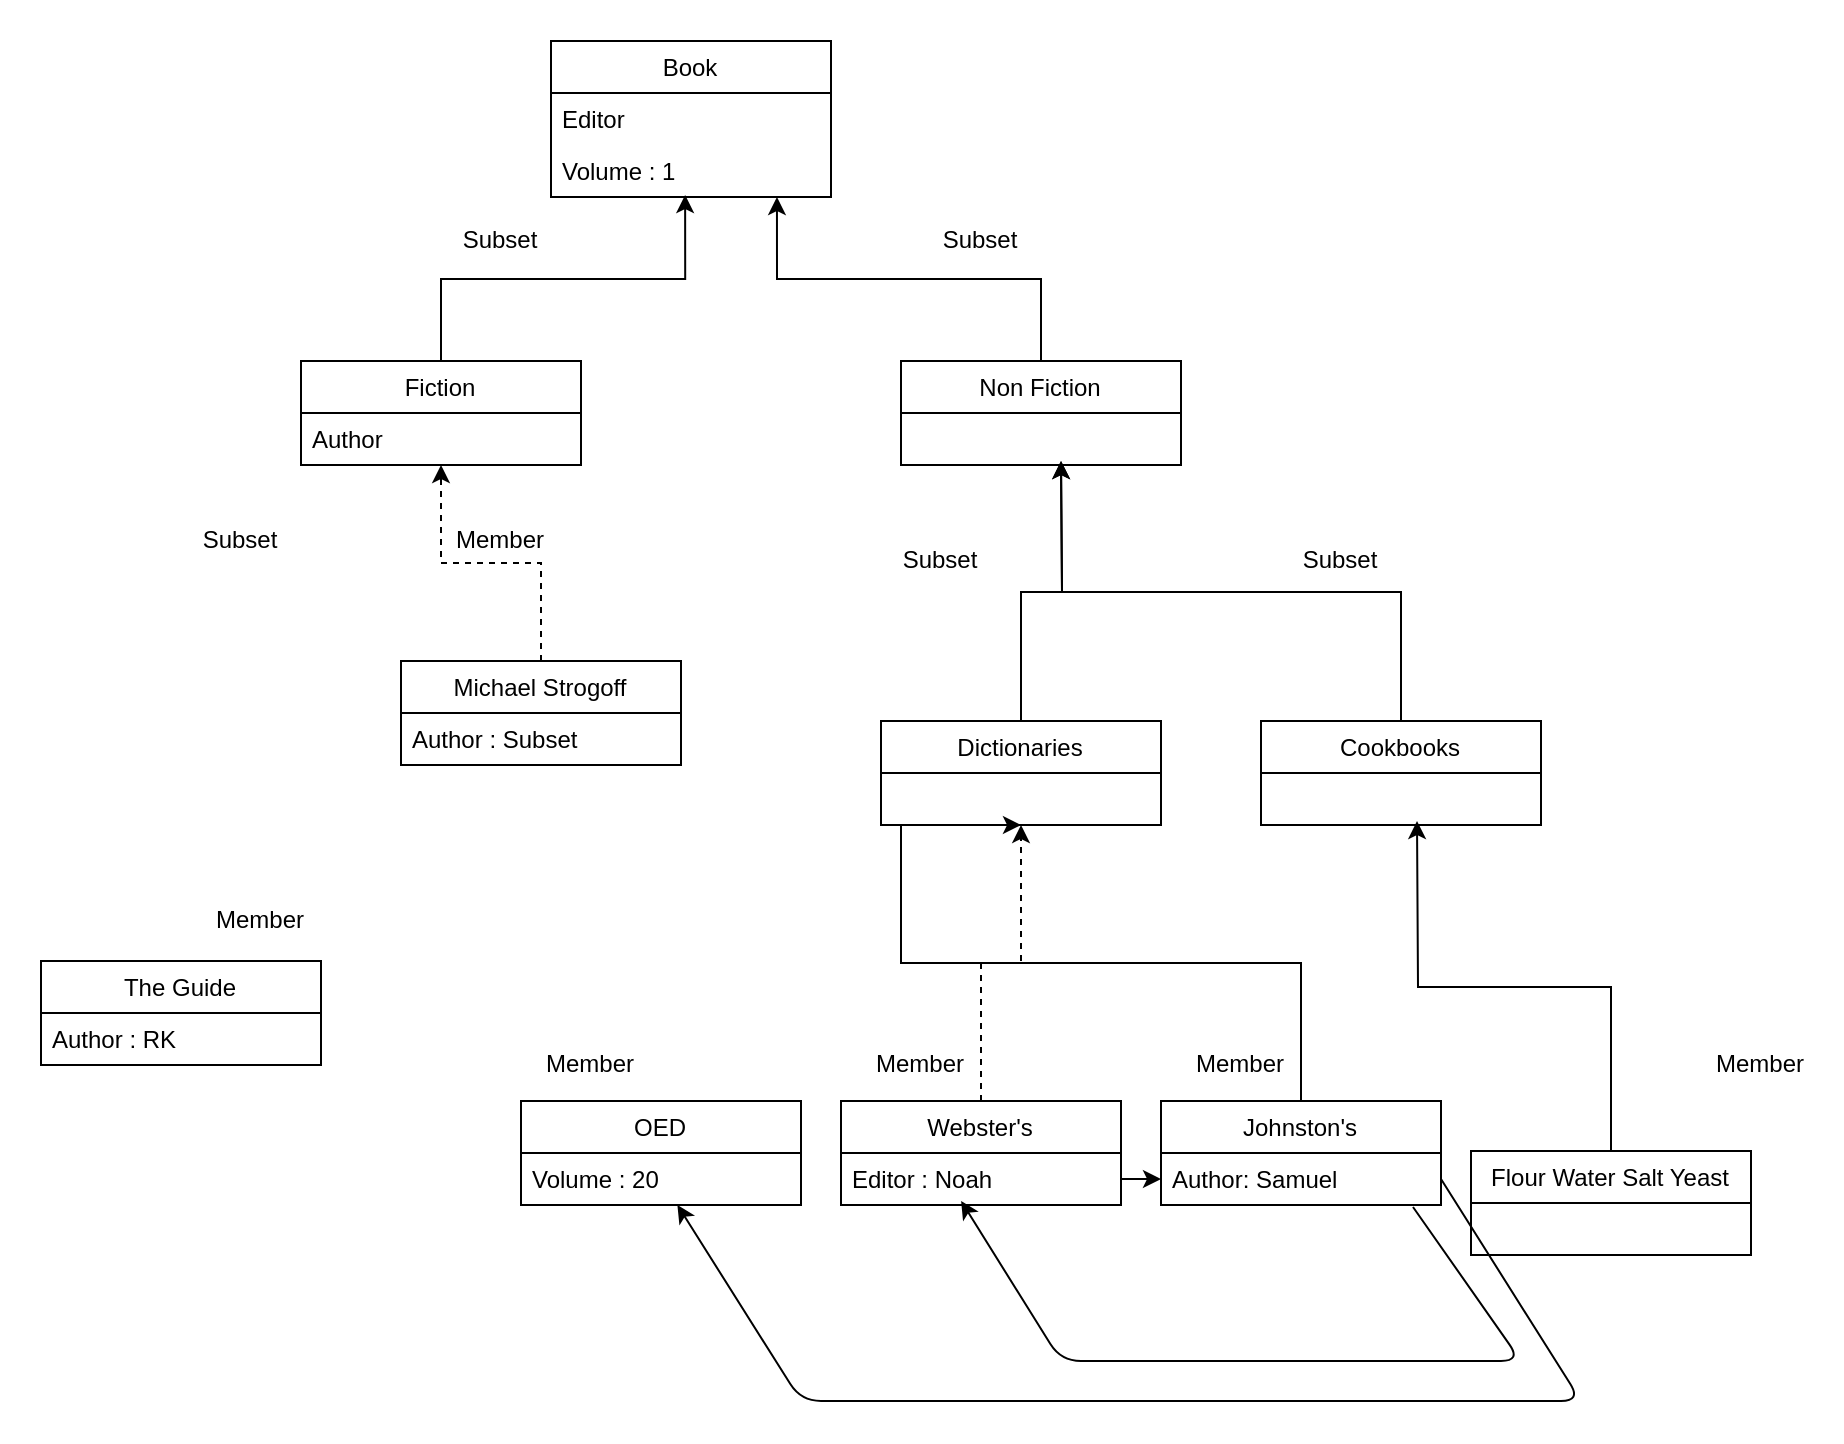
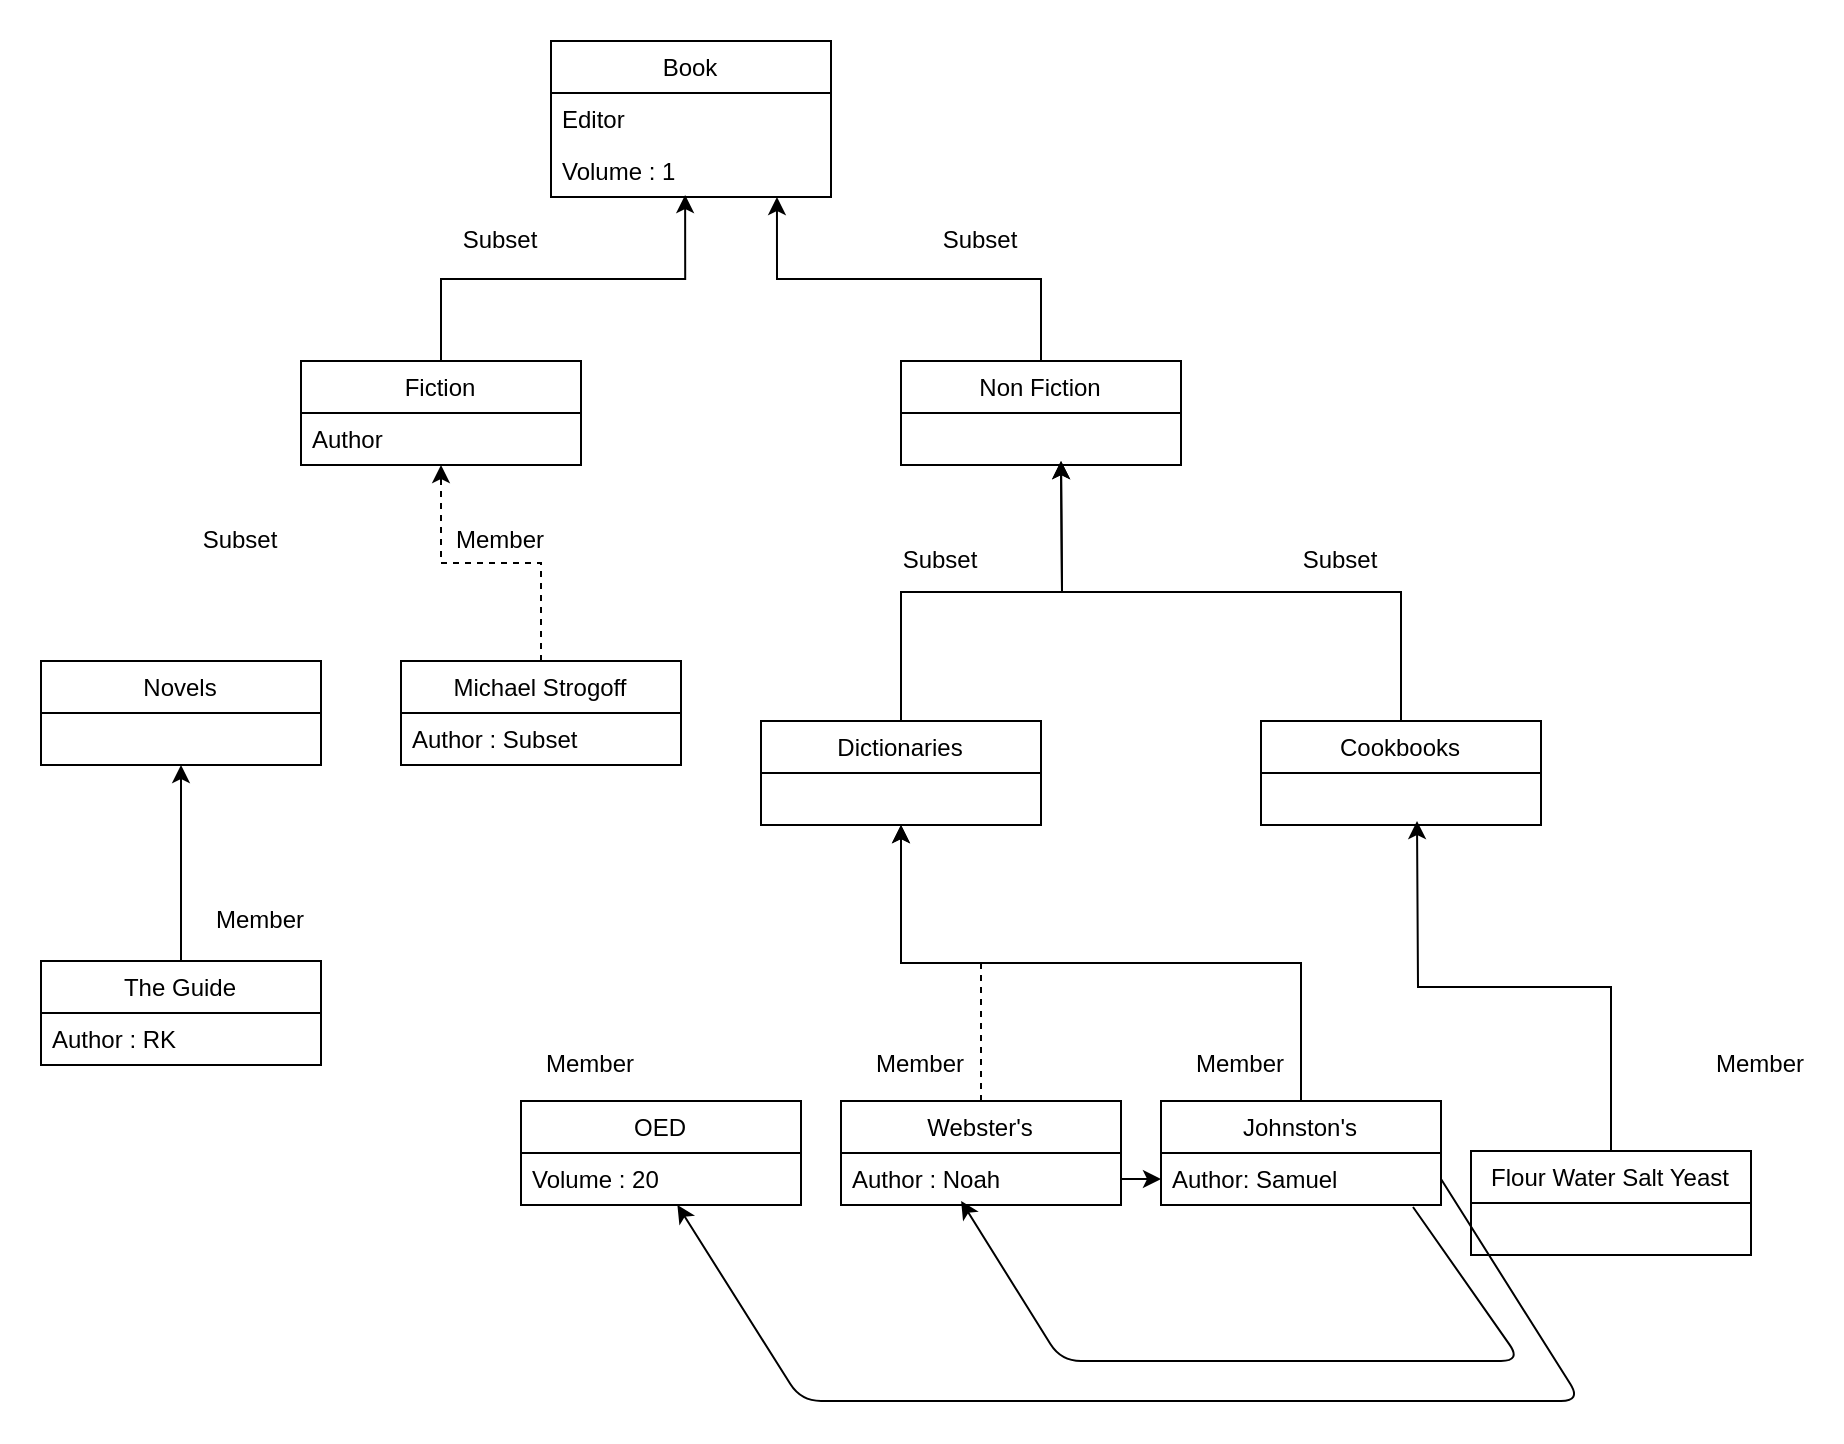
node "Novels": added
node "Dictionaries": moved (1021, 773) -> (901, 773)
edge "The Guide" -> "Novels": added
node "Editor : Noah": label "Editor : Noah" -> "Author : Noah"
